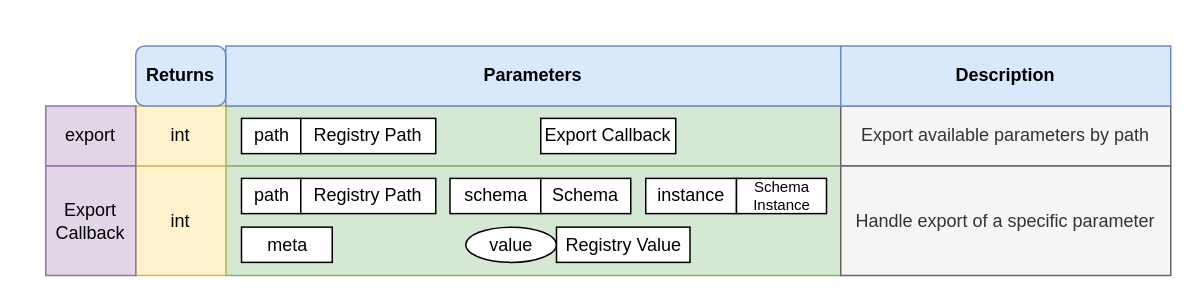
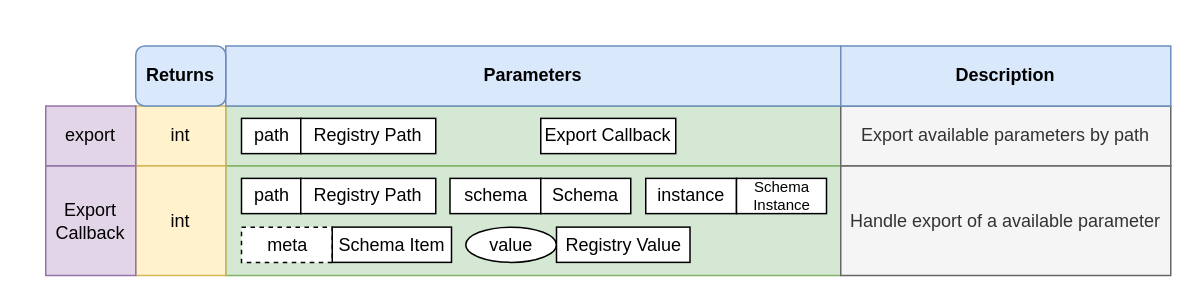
node "Handle export of a specific parameter": label "Handle export of a specific parameter" -> "Handle export of a available parameter"
node "meta": style solid -> dashed
node "Schema Item": added
